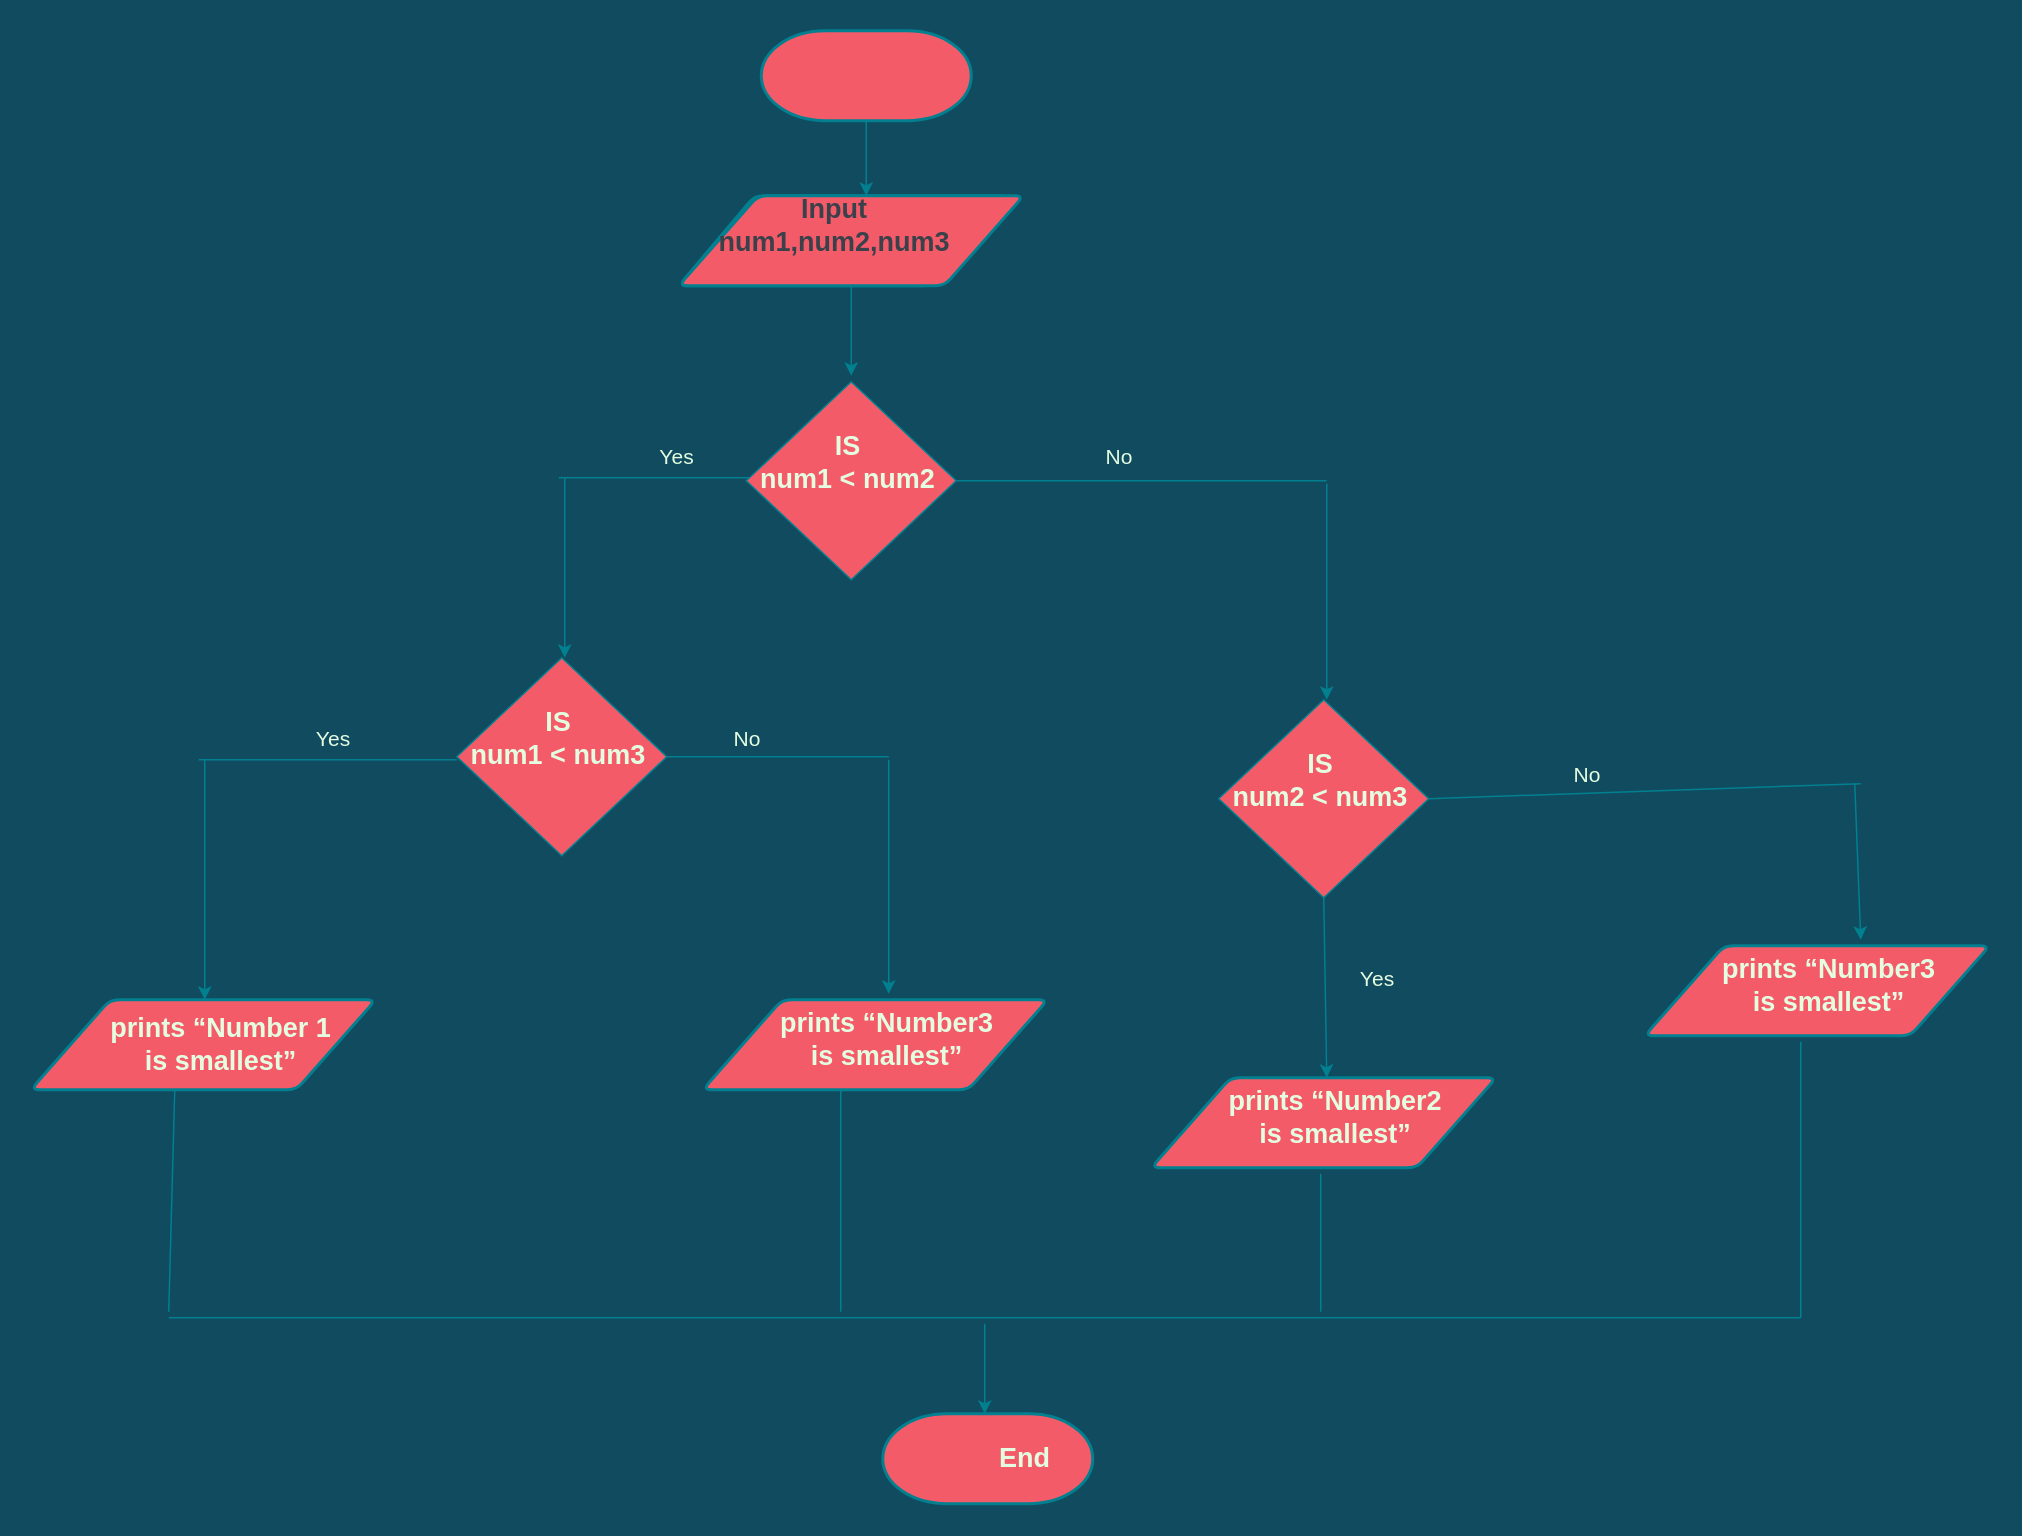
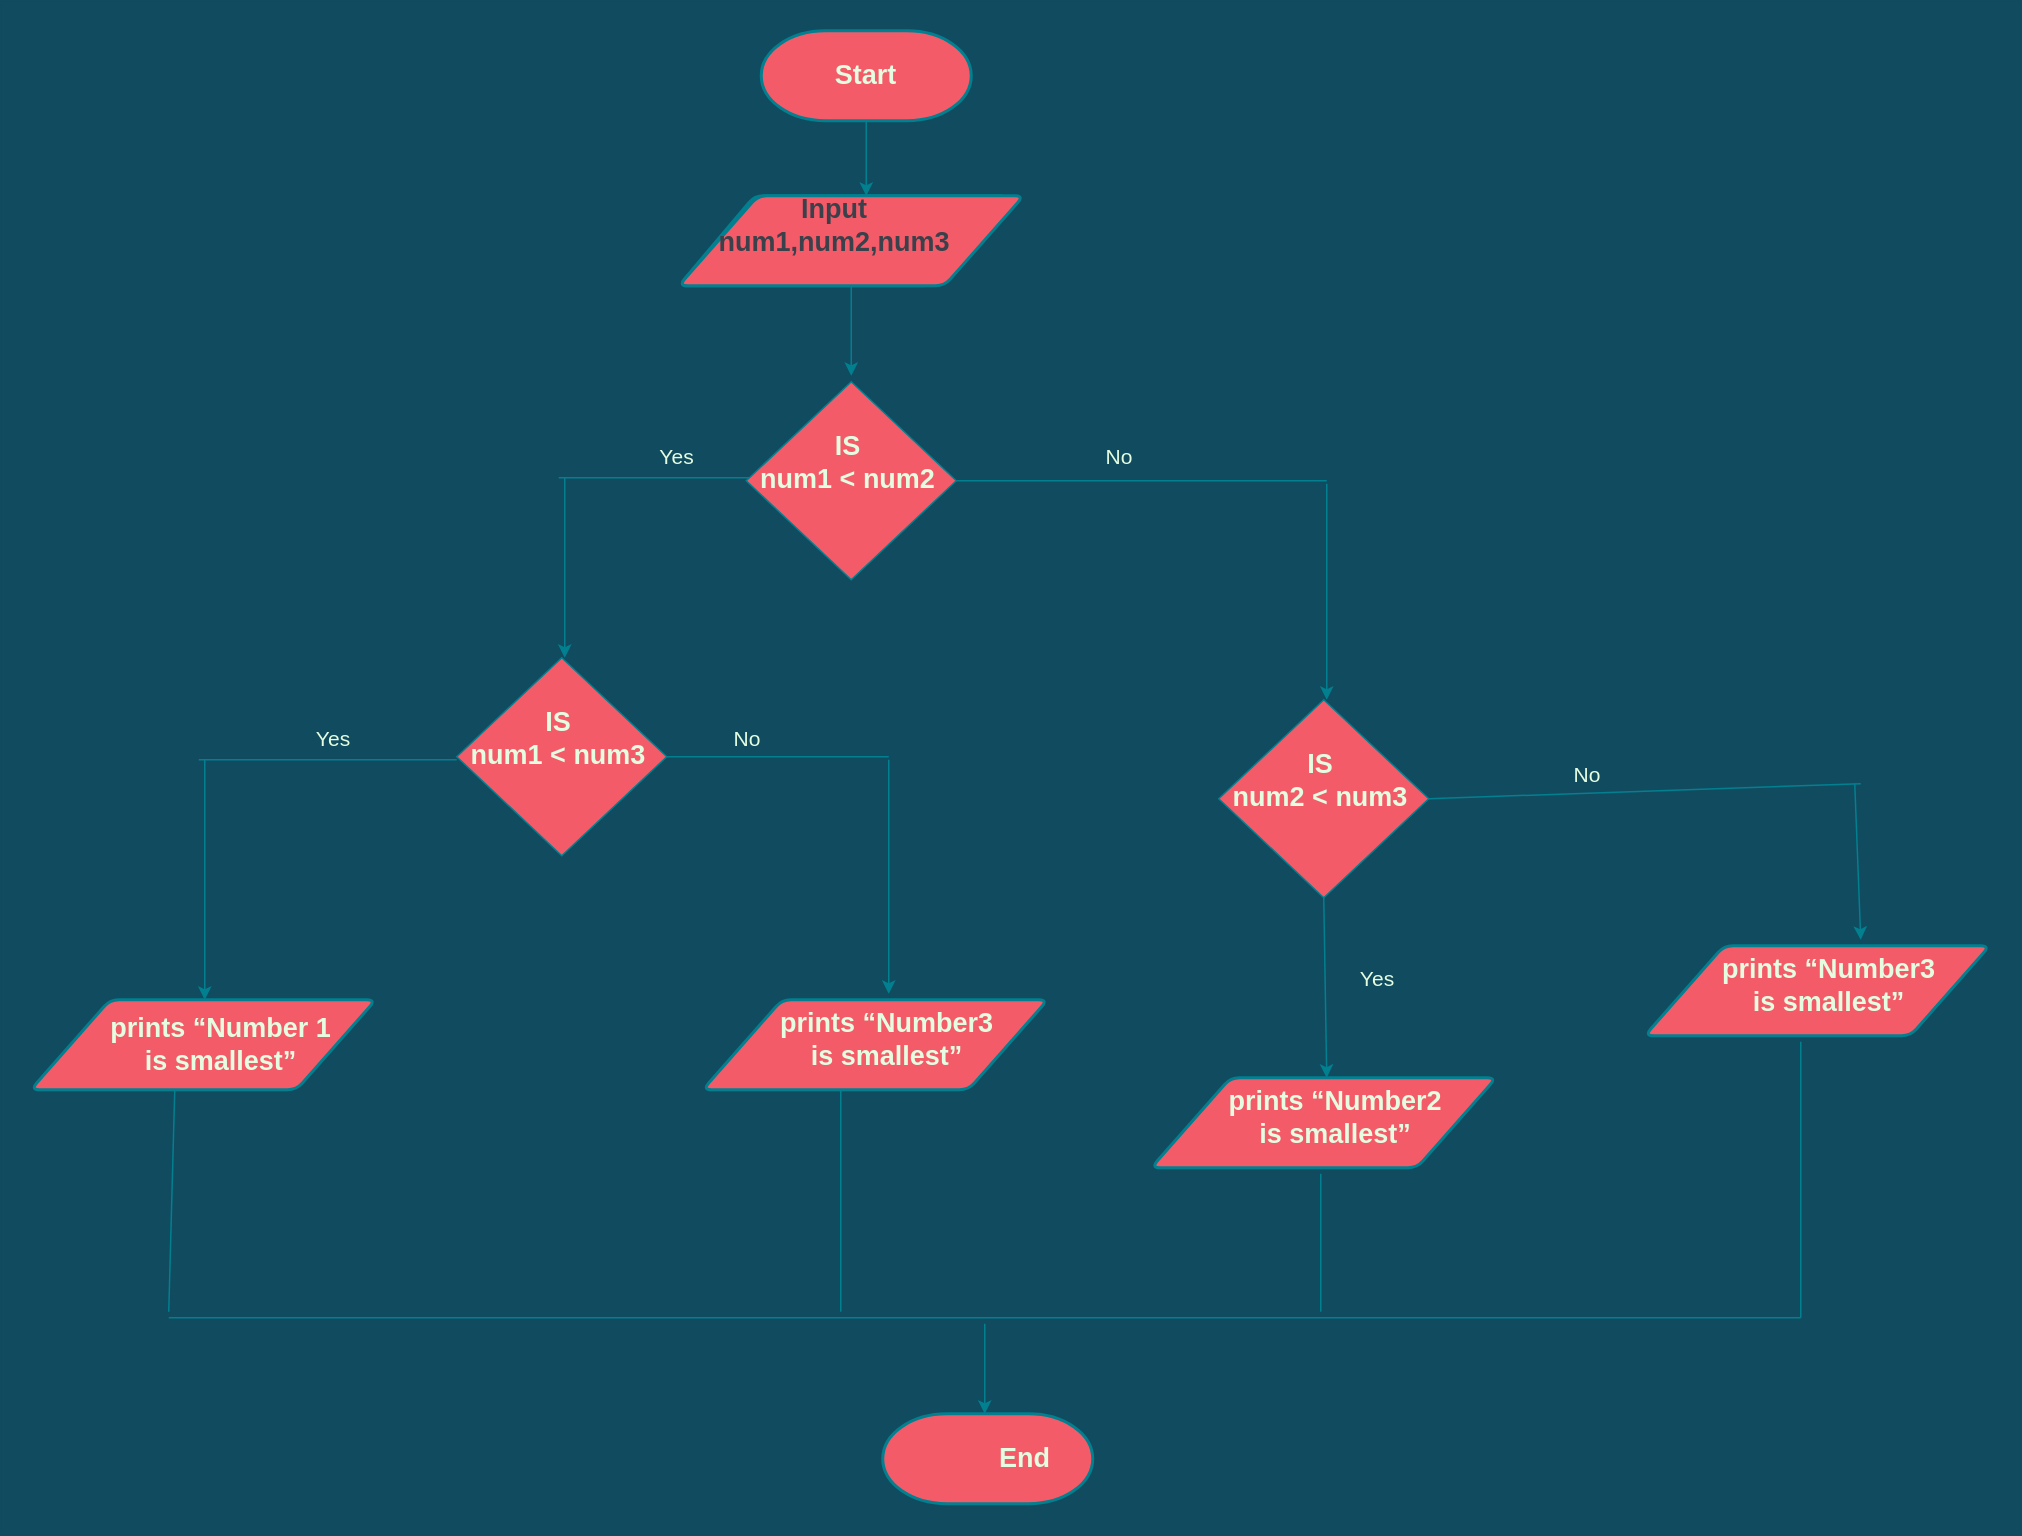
node "Start": added
